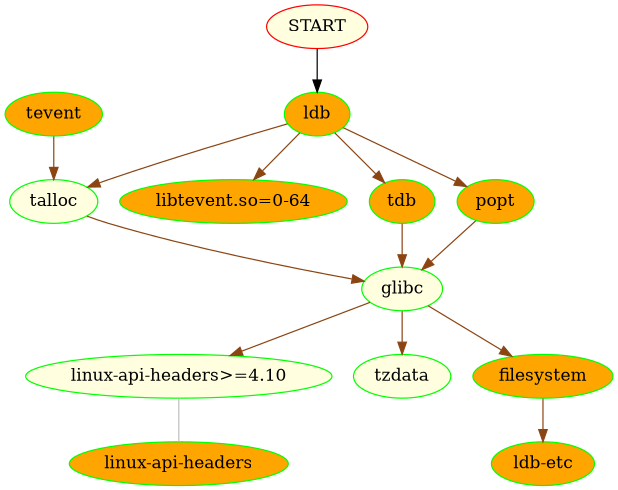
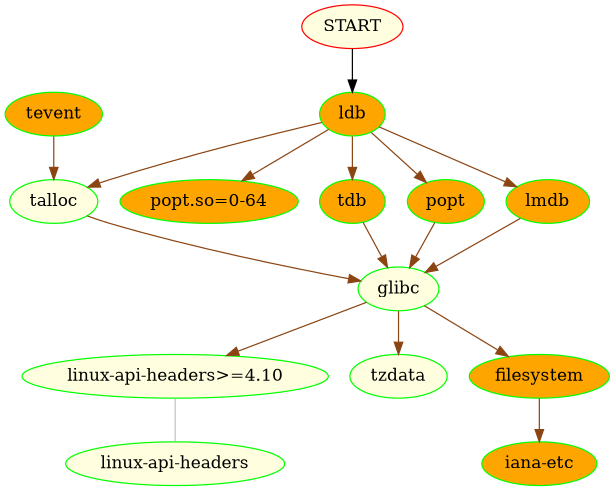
node "libtevent.so=0-64": label "libtevent.so=0-64" -> "popt.so=0-64"
node "lmdb": added
node "linux-api-headers": fillcolor orange -> lightyellow
node "ldb-etc": label "ldb-etc" -> "iana-etc"
